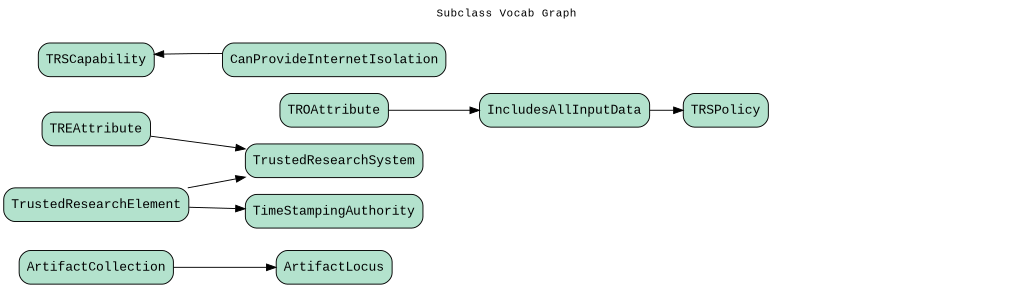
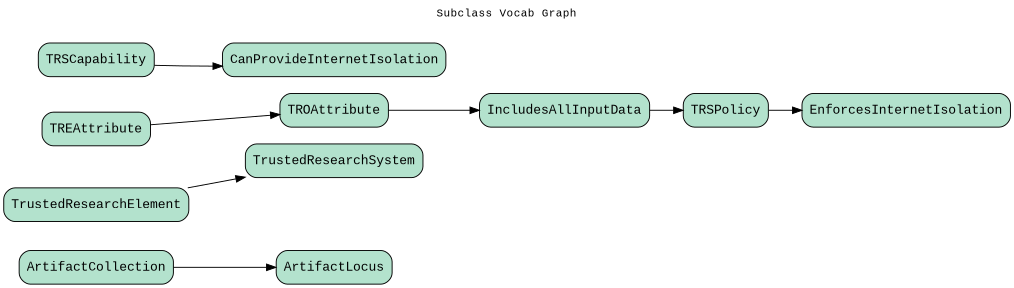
edge "CanProvideInternetIsolation" -> "TRSCapability": reversed
node "EnforcesInternetIsolation": added
edge "TREAttribute" -> "TrustedResearchSystem": now "TREAttribute" -> "TROAttribute"
node "TimeStampingAuthority": removed
